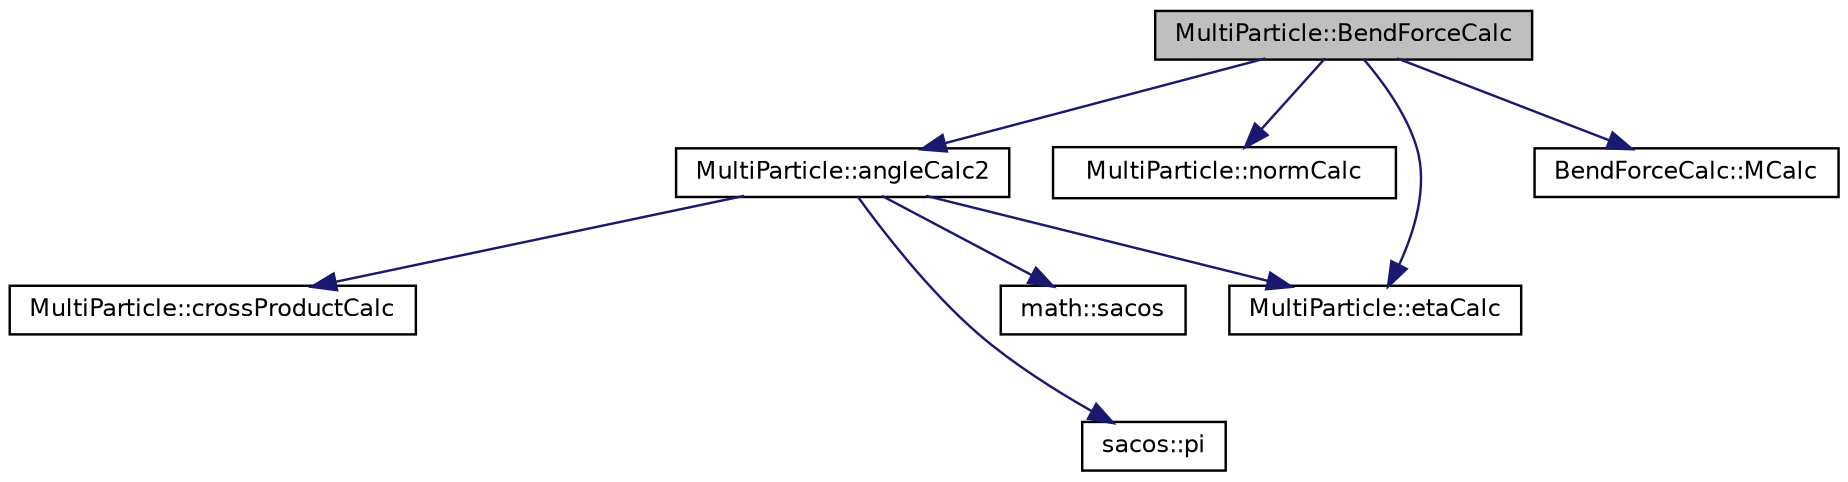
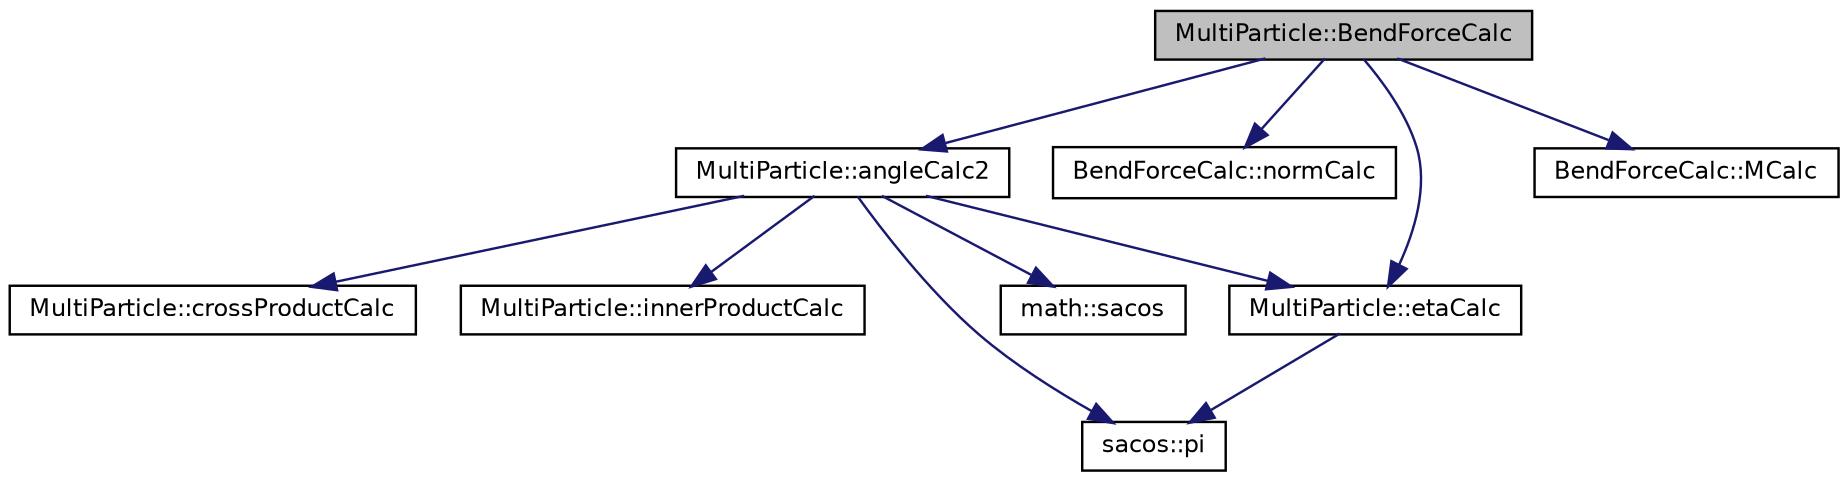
node "MultiParticle::normCalc": label "MultiParticle::normCalc" -> "BendForceCalc::normCalc"
node "MultiParticle::innerProductCalc": added
edge "MultiParticle::etaCalc" -> "sacos::pi": added
